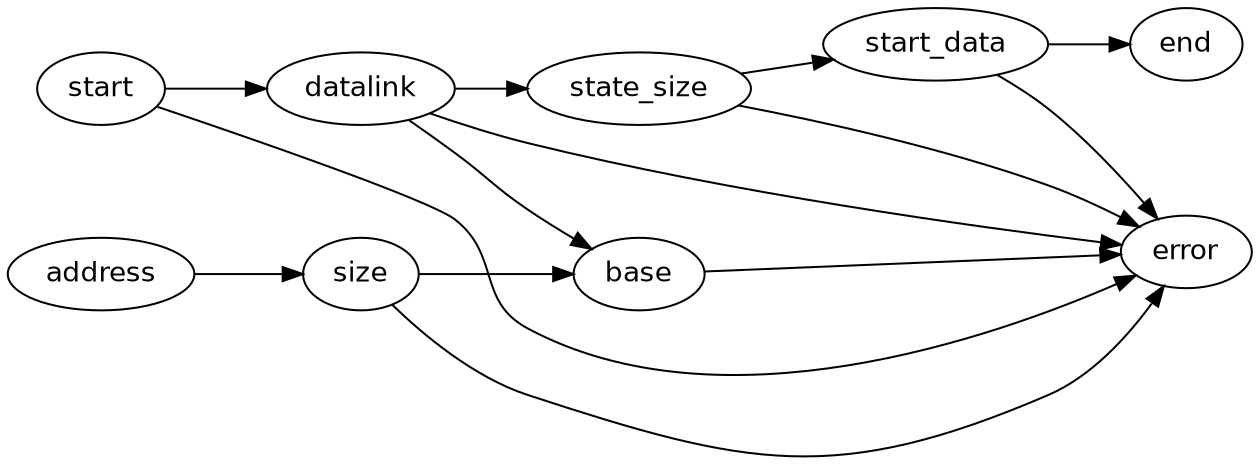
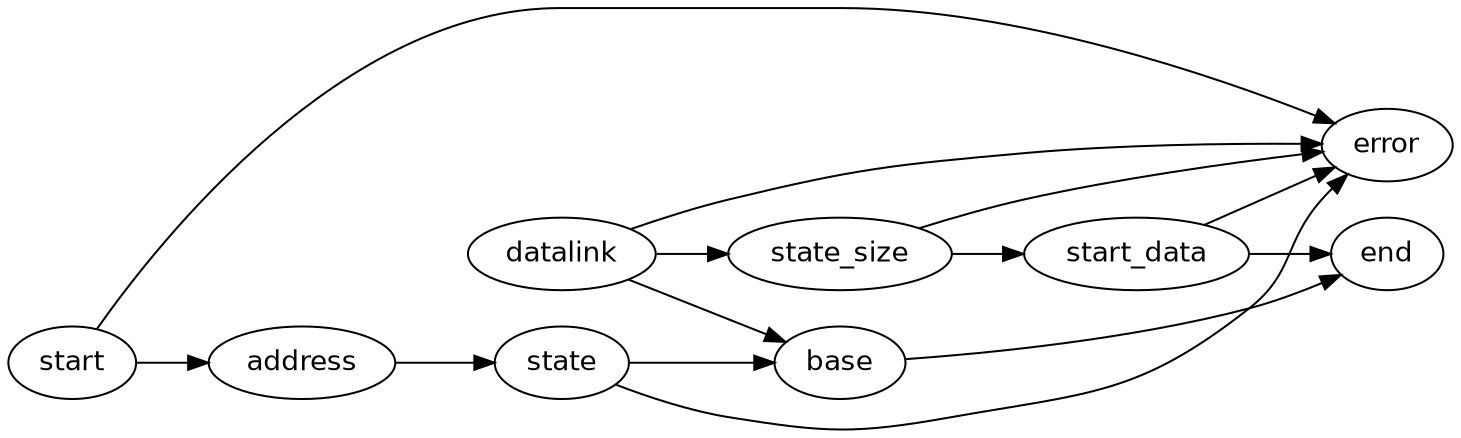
edge "start" -> "datalink": now "start" -> "address"
edge "base" -> "error": now "base" -> "end"
node "size": label "size" -> "state"
